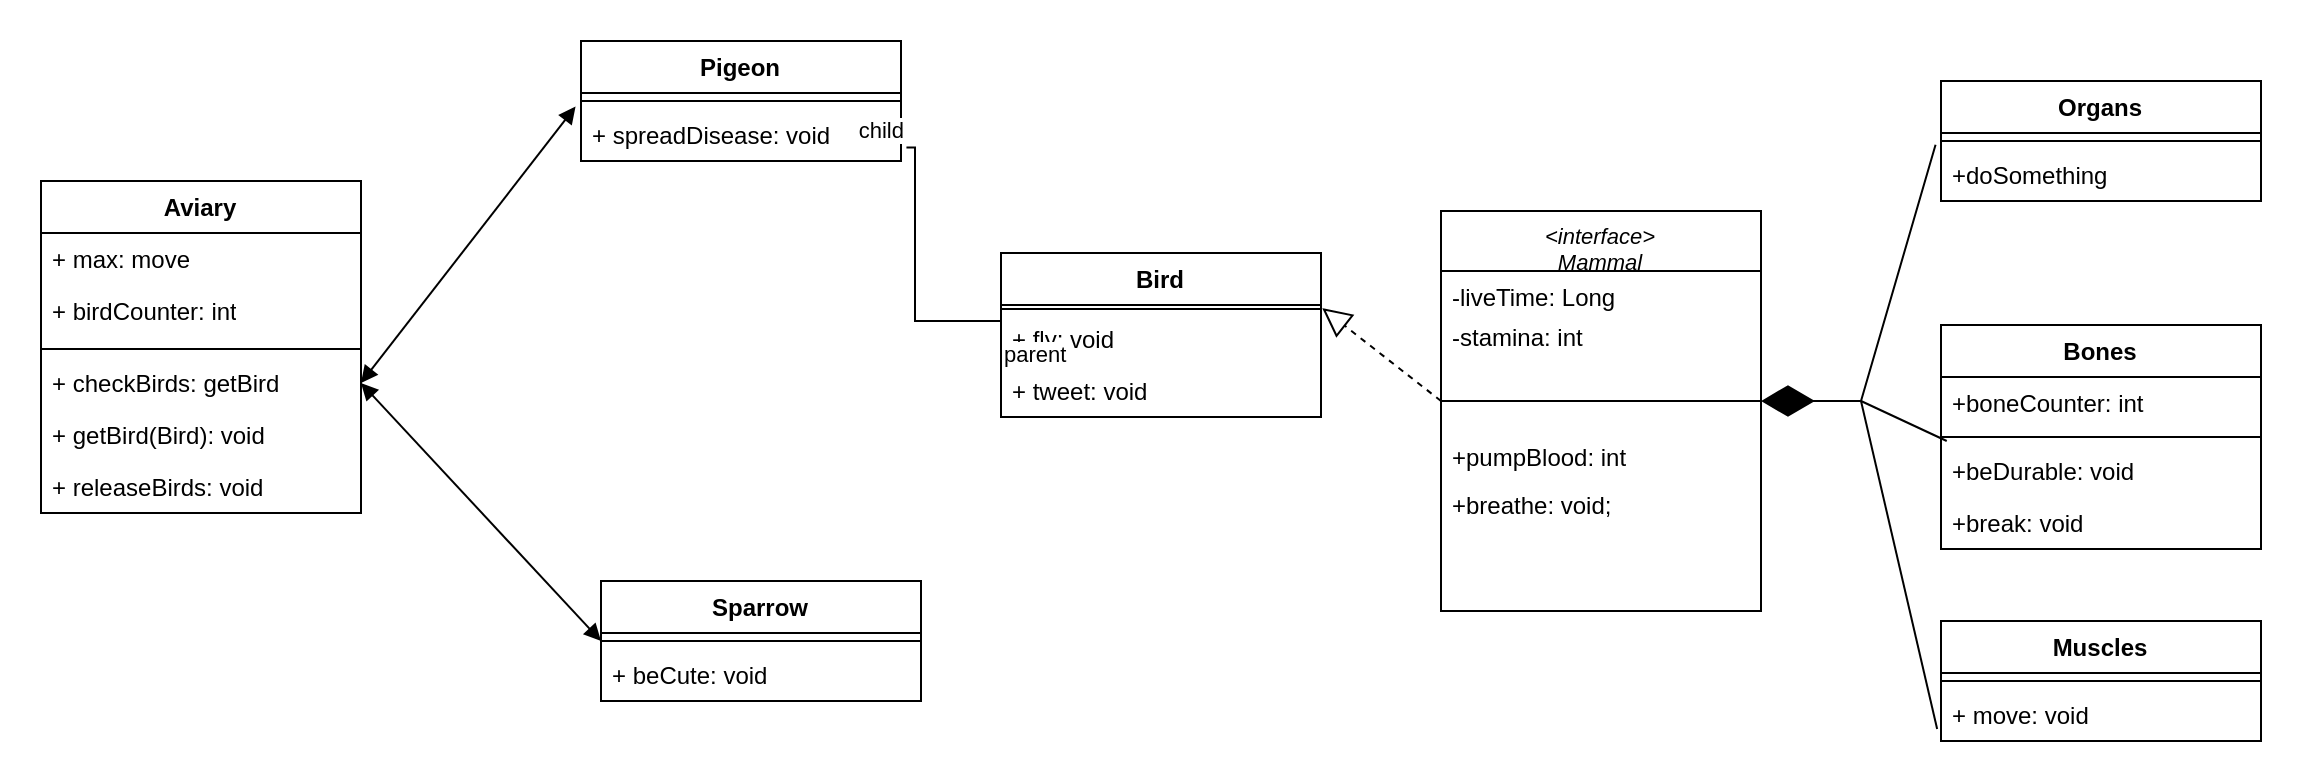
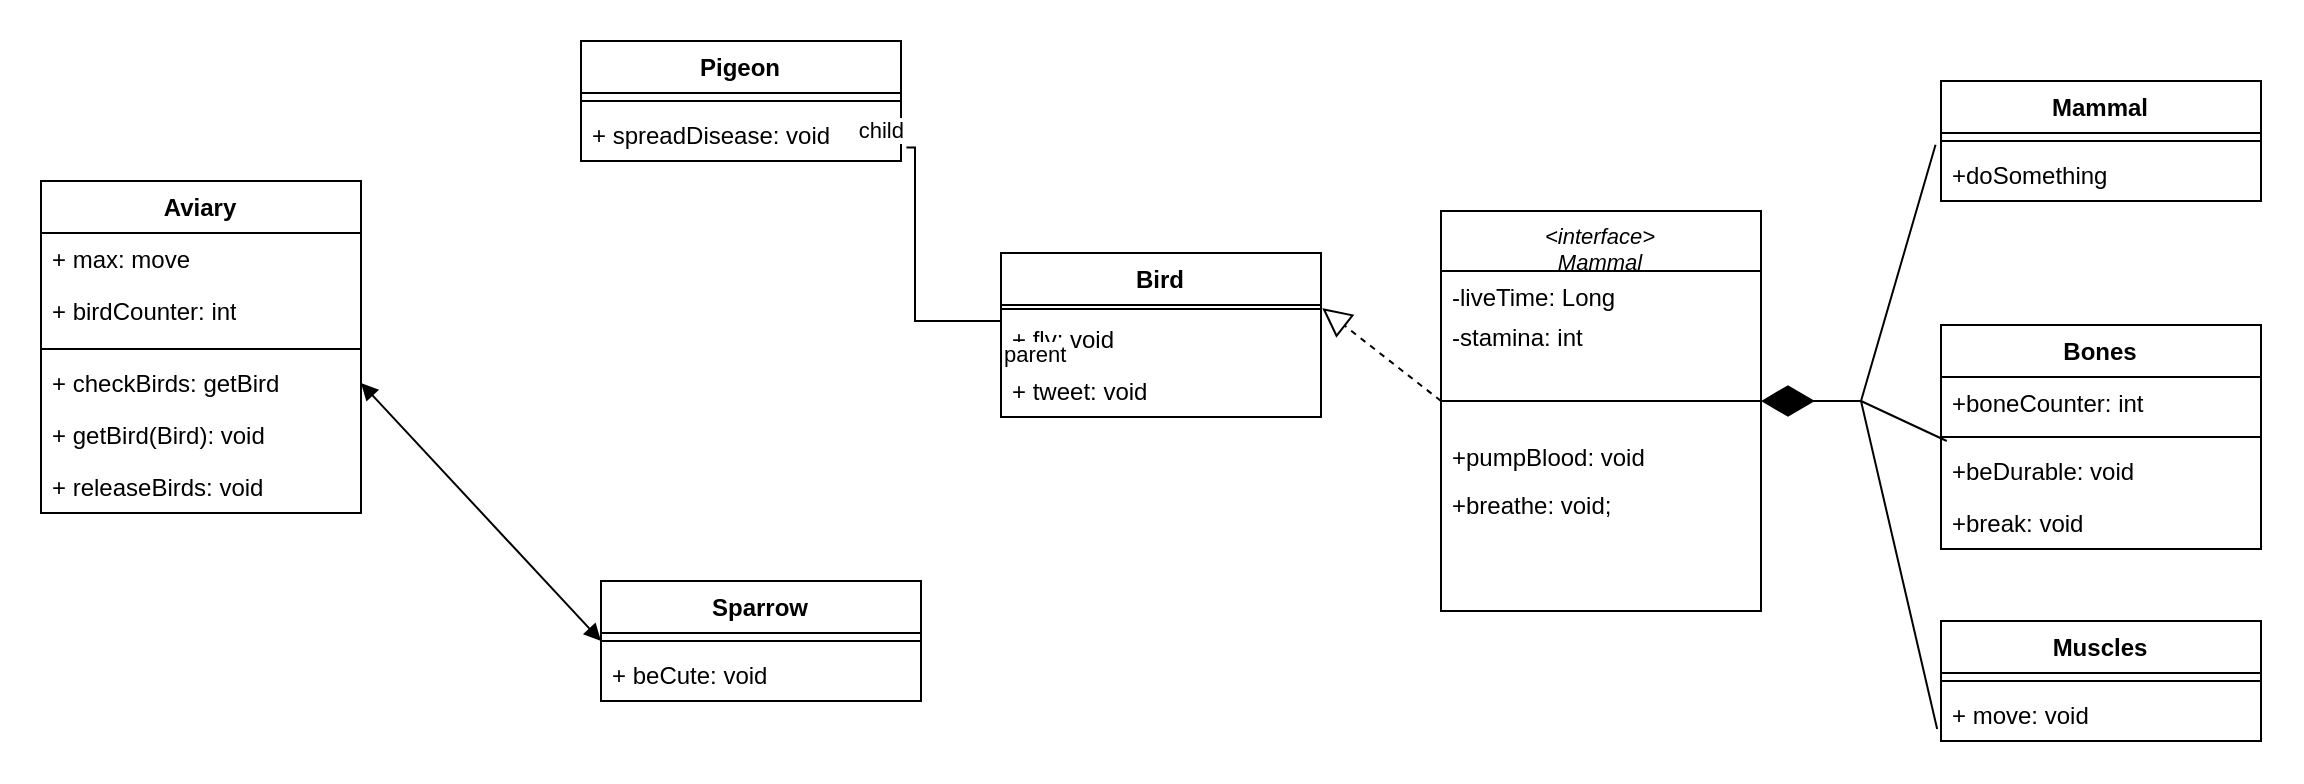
node "Organs": label "Organs" -> "Mammal"
edge "+ spreadDisease: void" -- "+ checkBirds: getBird": removed
node "+pumpBlood: int": label "+pumpBlood: int" -> "+pumpBlood: void"
